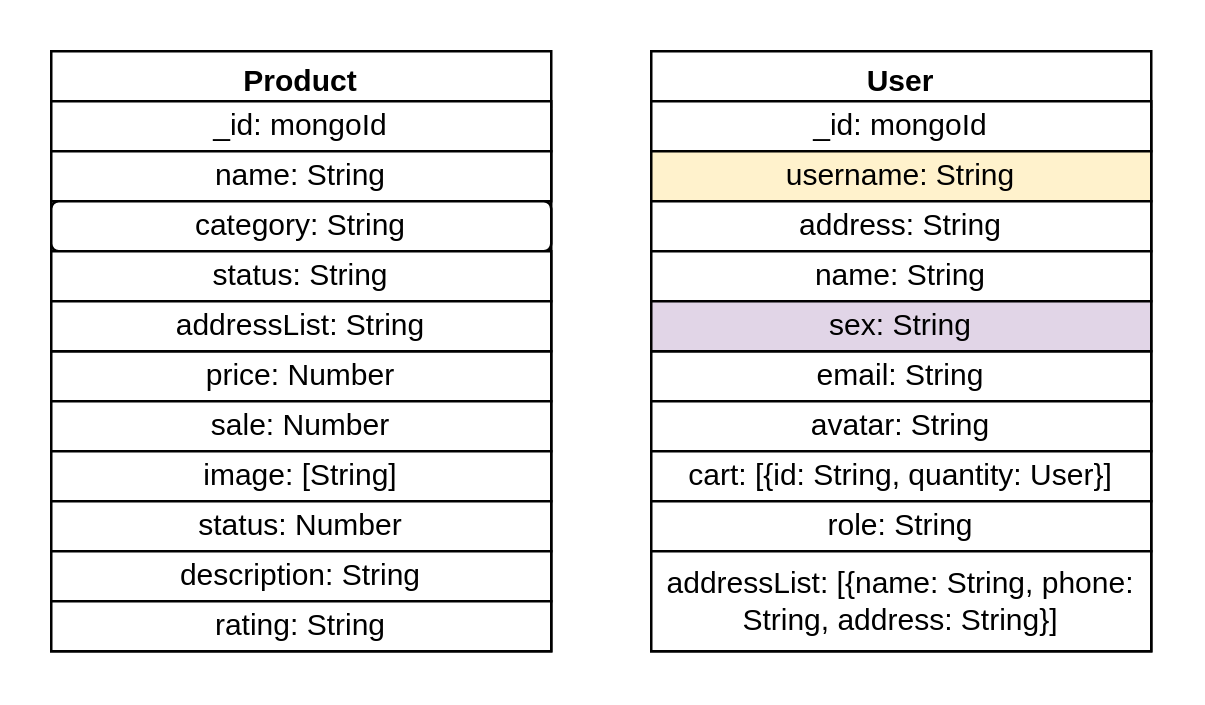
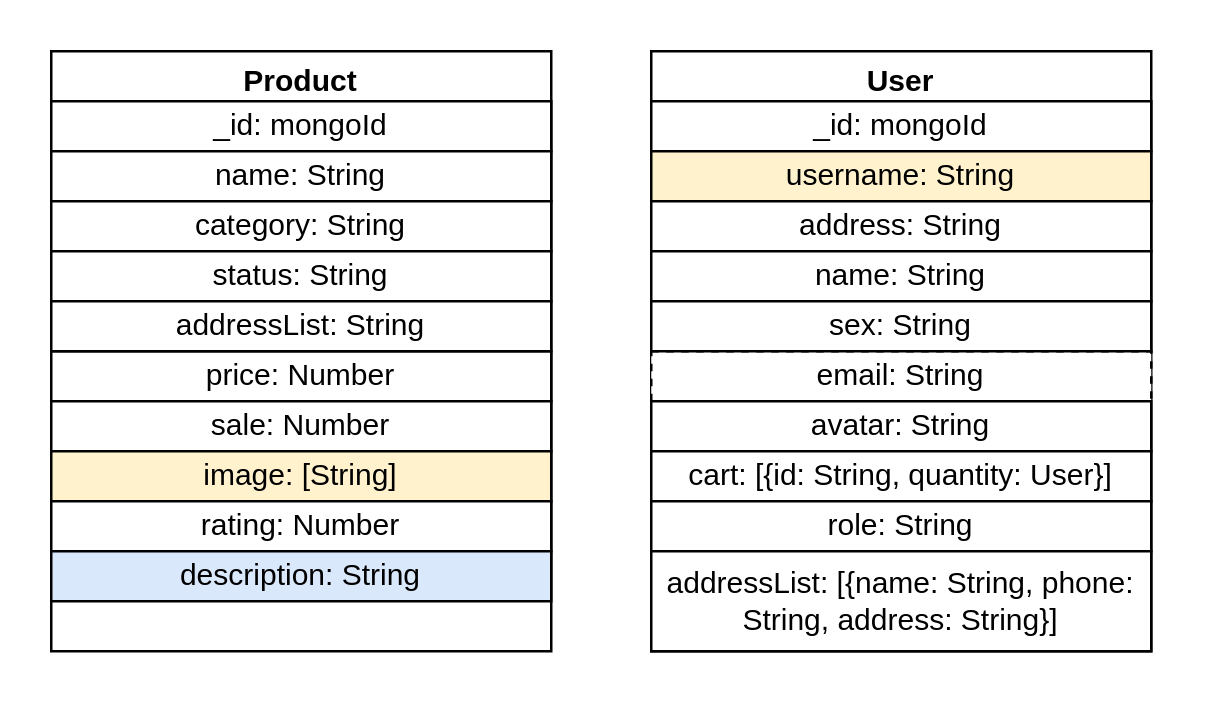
node "category: String": shape rounded rectangle -> rectangle
node "sex: String": fillcolor #e1d5e7 -> #ffffff
node "email: String": style solid -> dashed
node "image: [String]": fillcolor #ffffff -> #fff2cc
node "status: Number": label "status: Number" -> "rating: Number"
node "description: String": fillcolor #ffffff -> #dae8fc
node "rating: String": removed
